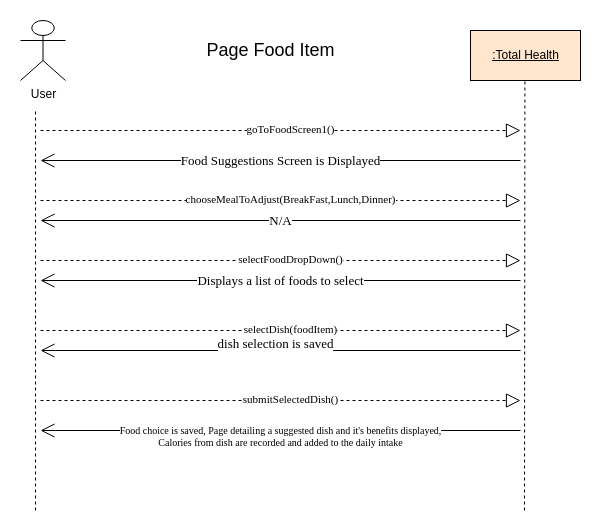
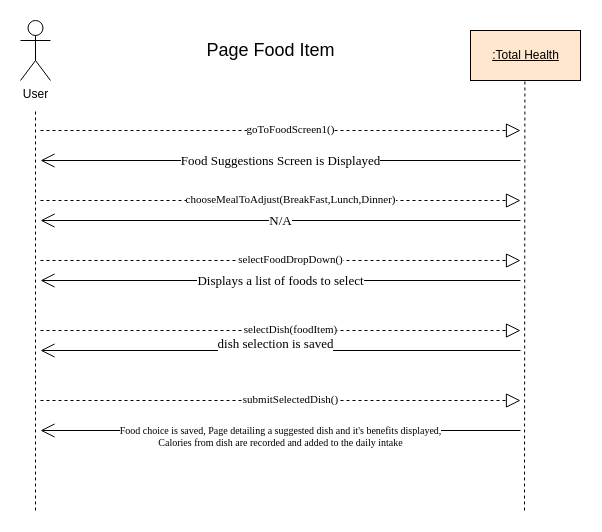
node "User": size 45x60 -> 30x60
